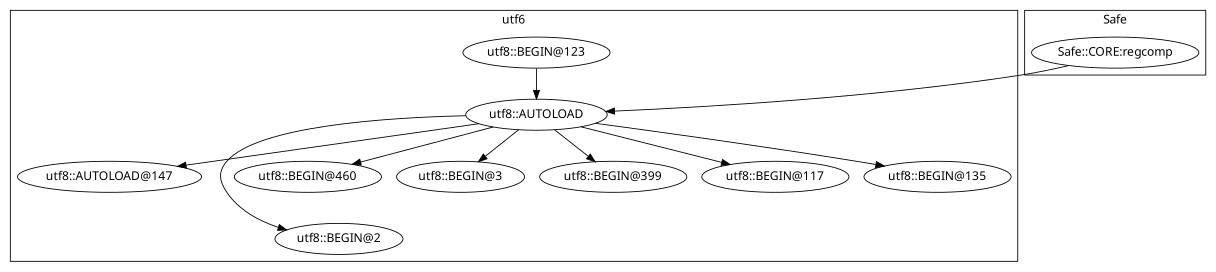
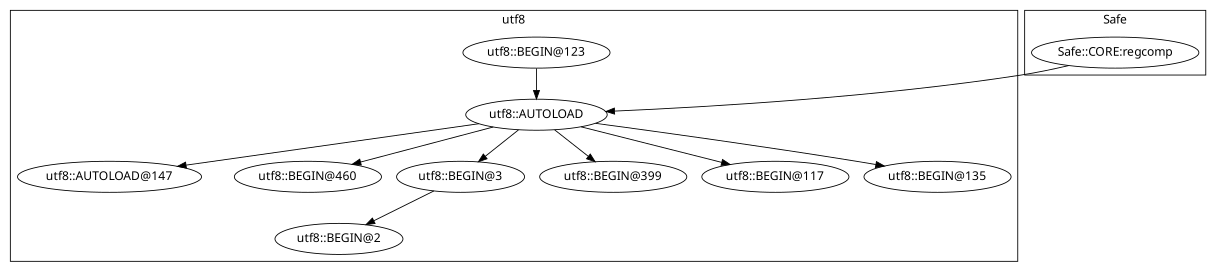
cluster "utf6": label "utf6" -> "utf8"
edge "utf8::AUTOLOAD" -> "utf8::BEGIN@2": now "utf8::BEGIN@3" -> "utf8::BEGIN@2"
